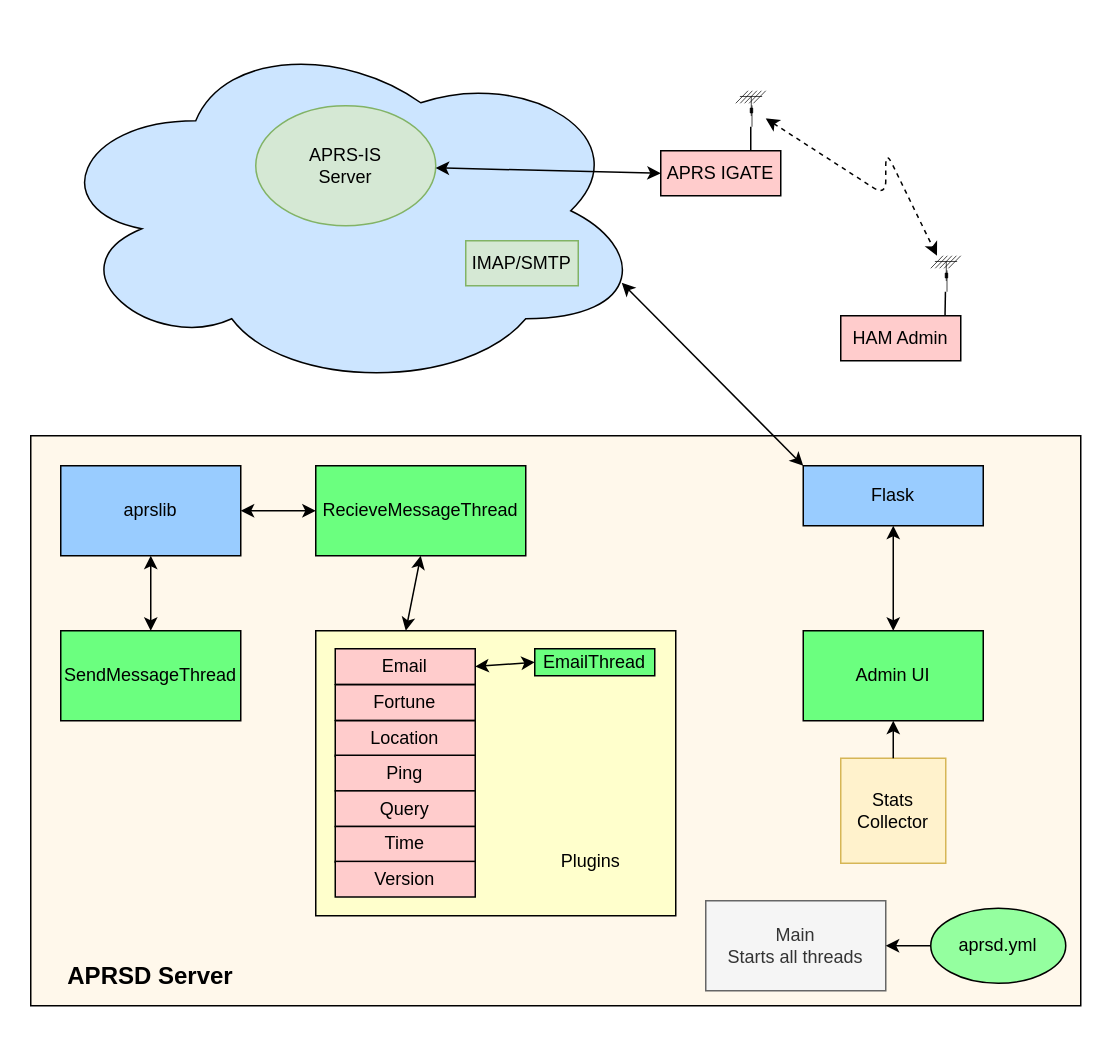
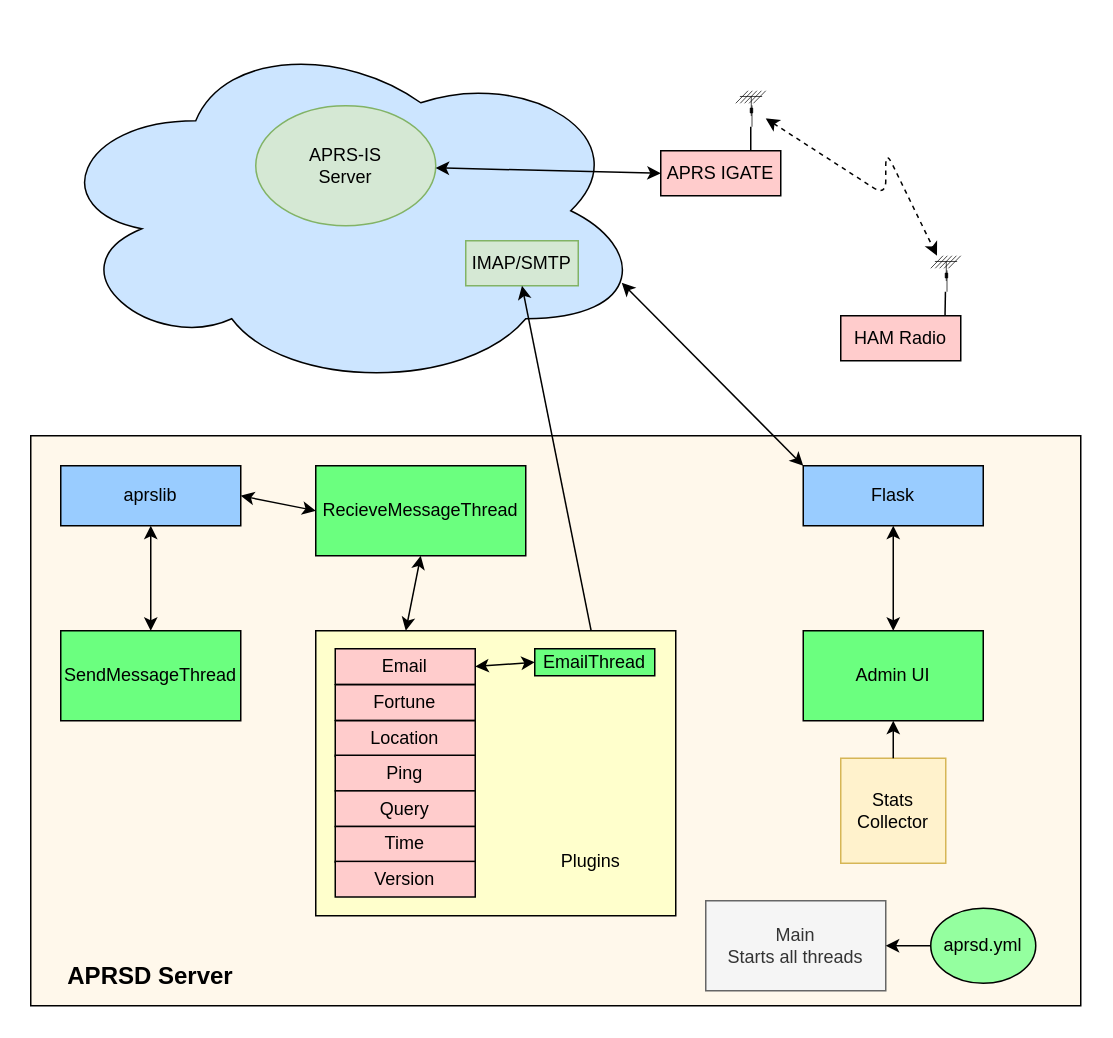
node "HAM Admin": label "HAM Admin" -> "HAM Radio"
edge "IMAP/SMTP" -- "EmailThread": added
node "aprslib": size 180x90 -> 180x60
node "aprsd.yml": size 135x75 -> 105x75
